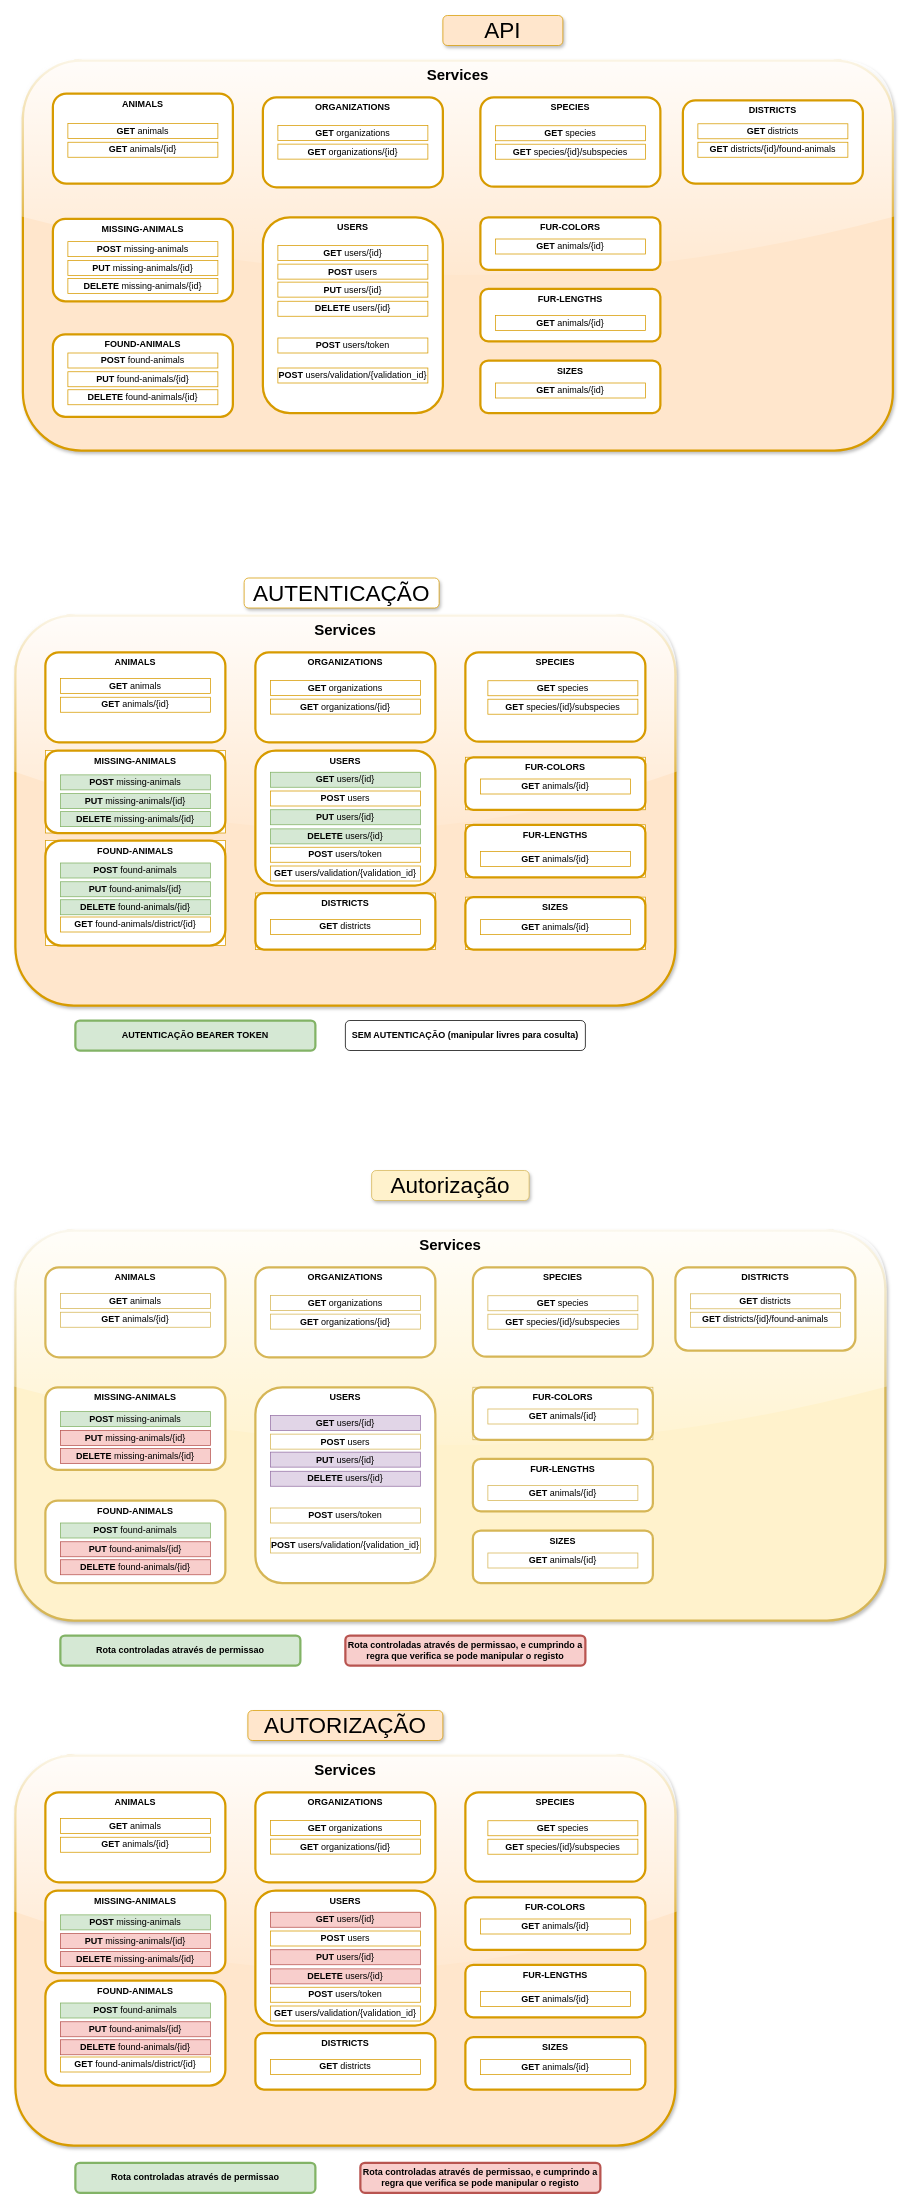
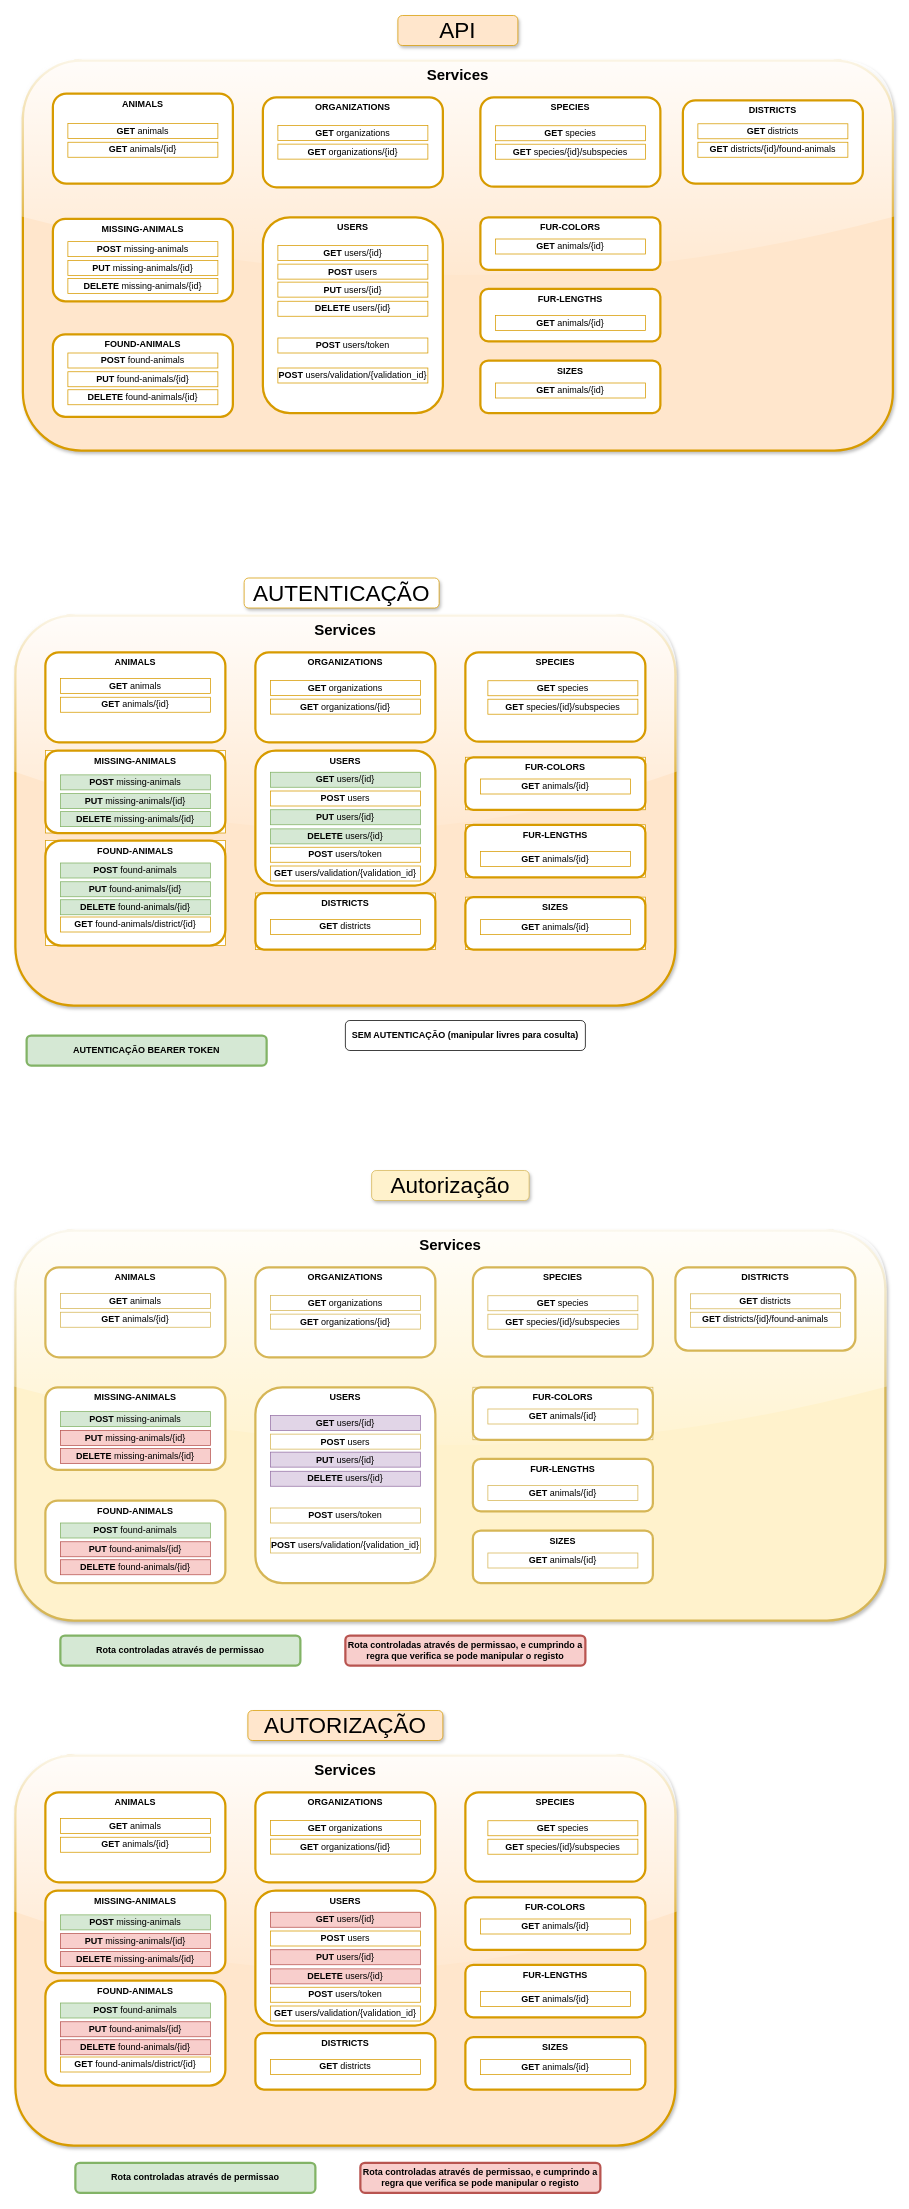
node "API": moved (503, 30) -> (458, 30)
node "AUTENTICAÇÃO BEARER TOKEN": moved (195, 1035) -> (147, 1050)
